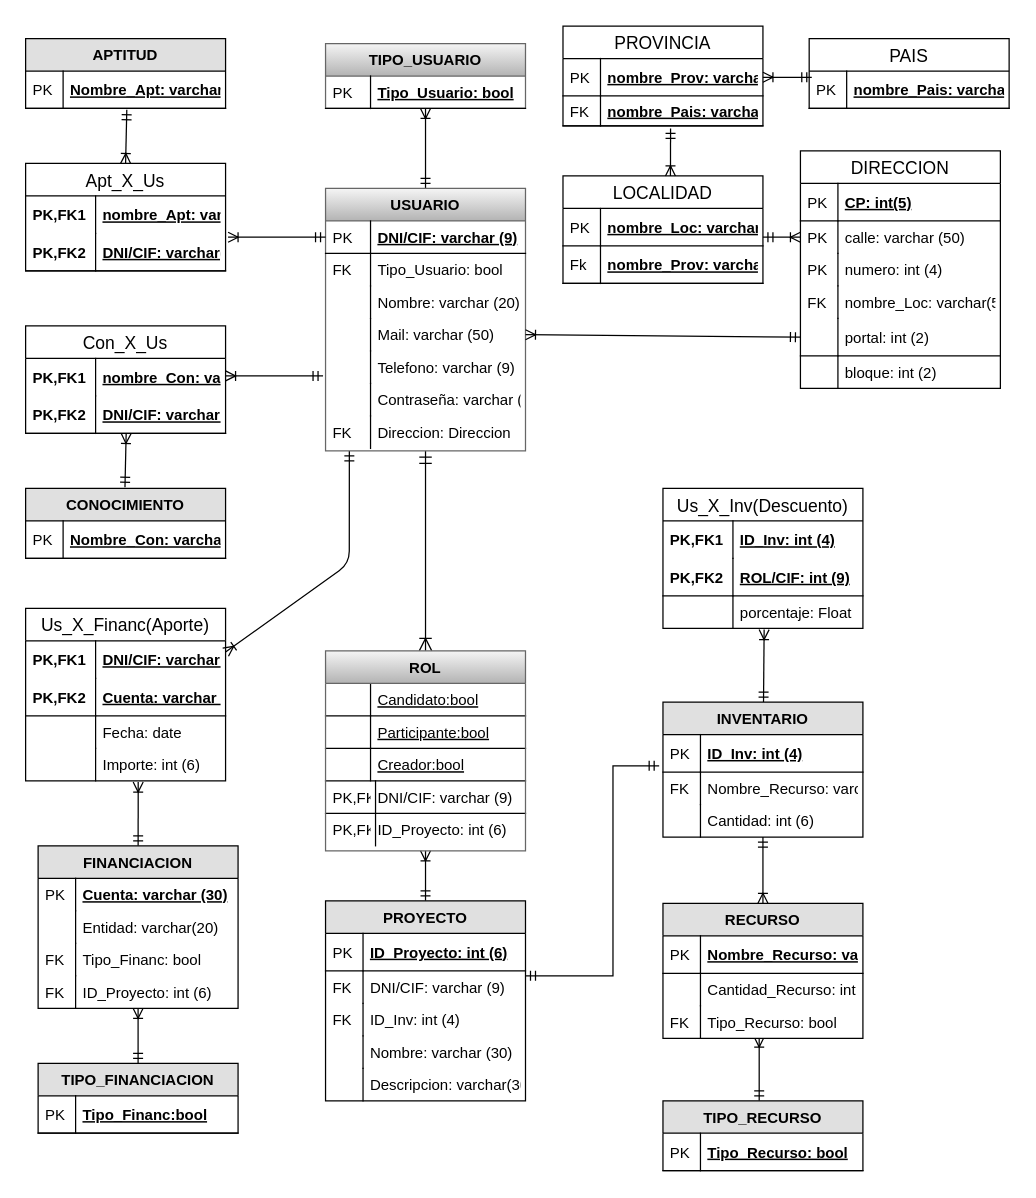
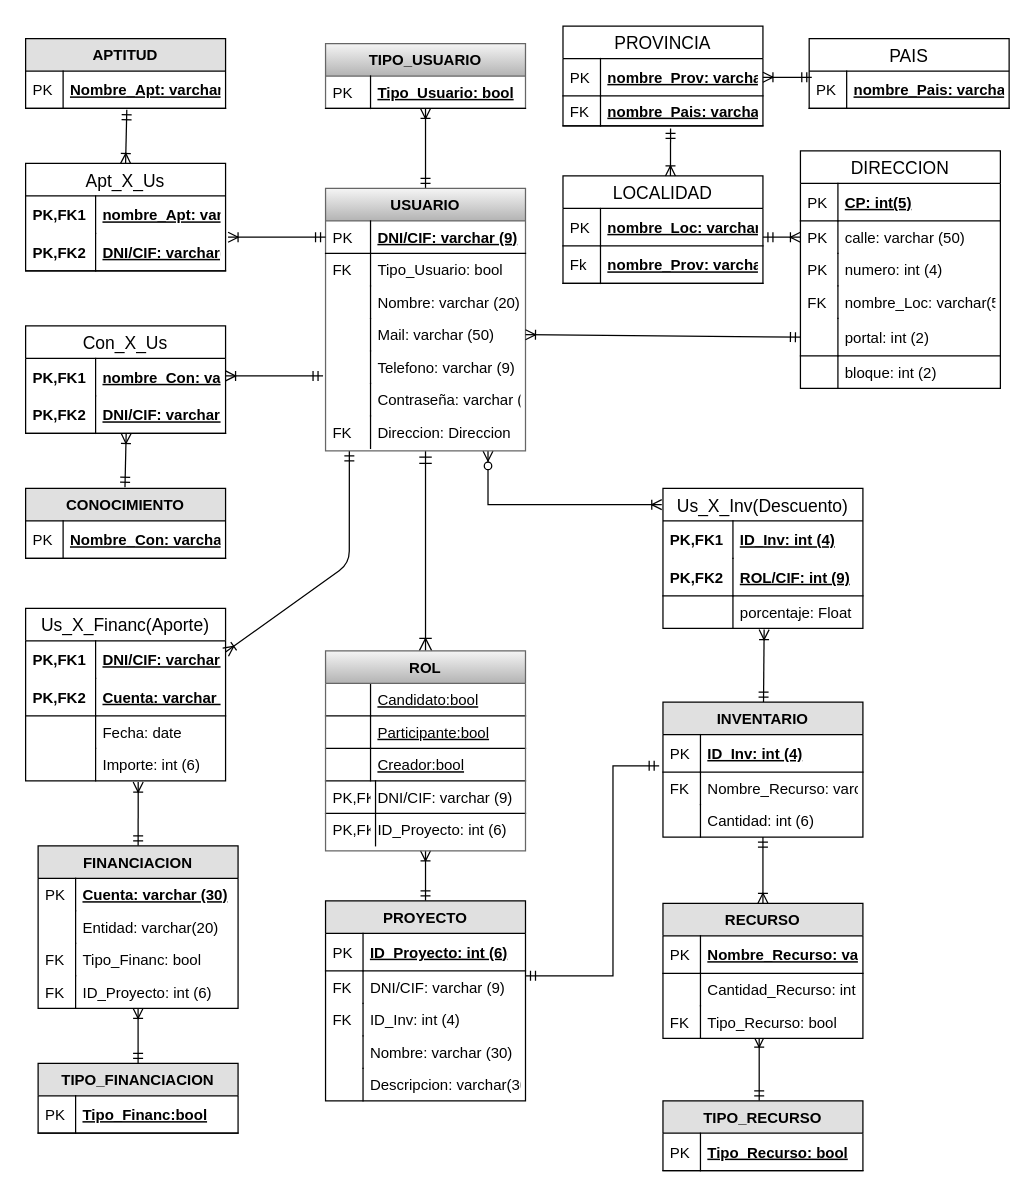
edge "USUARIO" -- "Us_X_Inv(Descuento)": added
